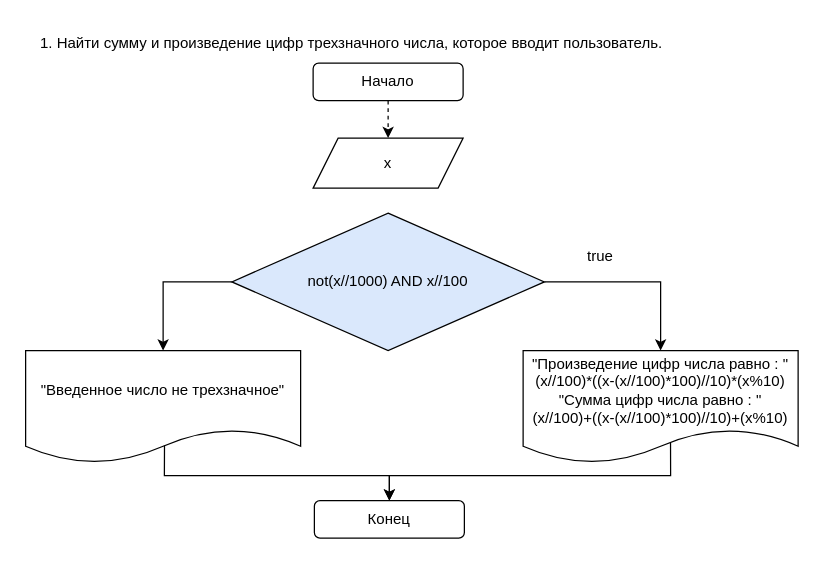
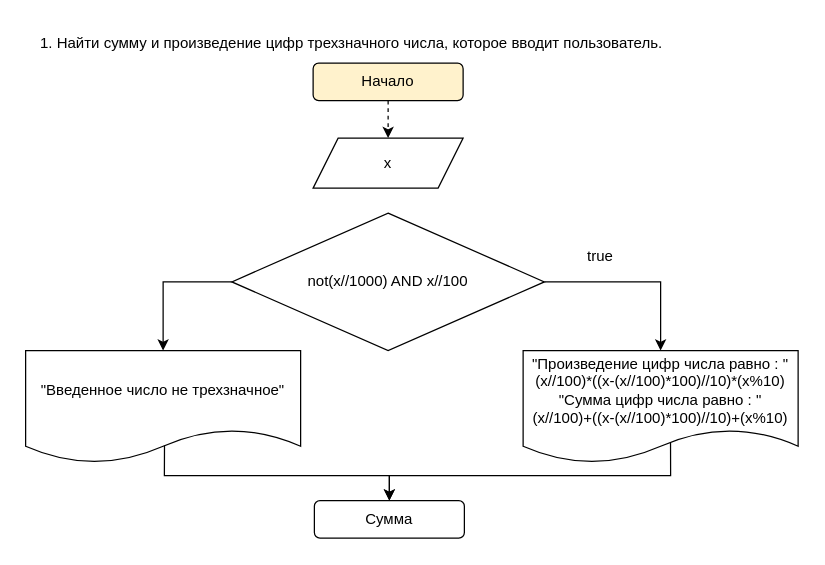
node "Начало": fillcolor #ffffff -> #fff2cc
node "not(x//1000) AND x//100": fillcolor #dae8fc -> #ffffff
node "Конец": label "Конец" -> "Сумма"
